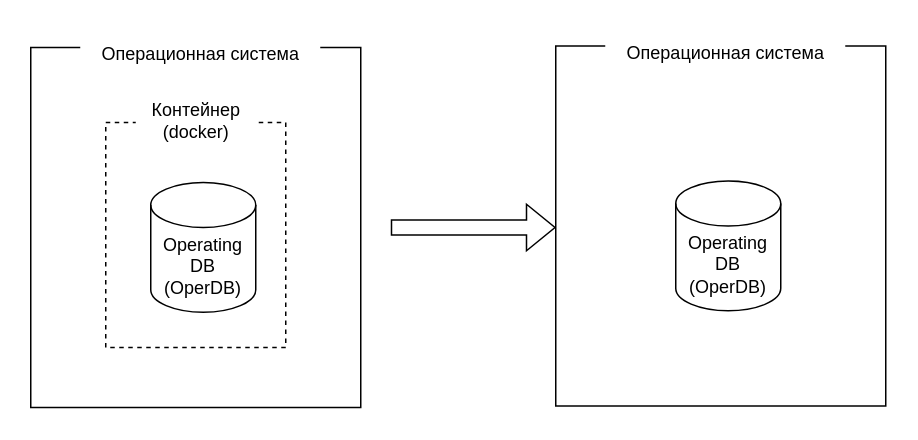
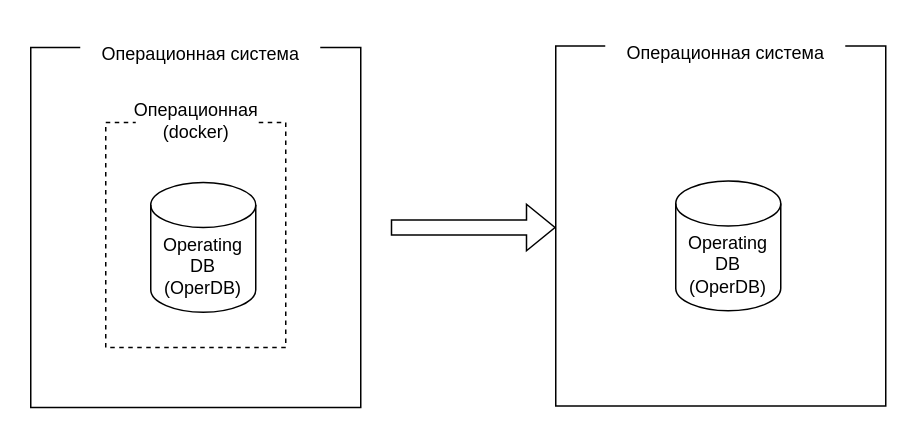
node "Контейнер (docker)": label "Контейнер (docker)" -> "Операционная (docker)"
